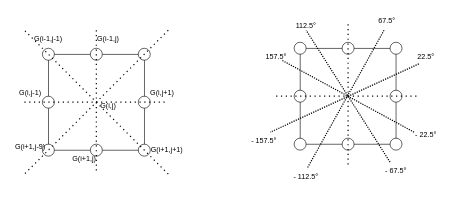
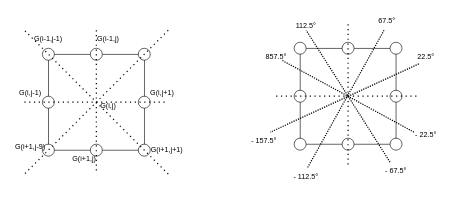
node "157.5°": label "157.5°" -> "857.5°"
